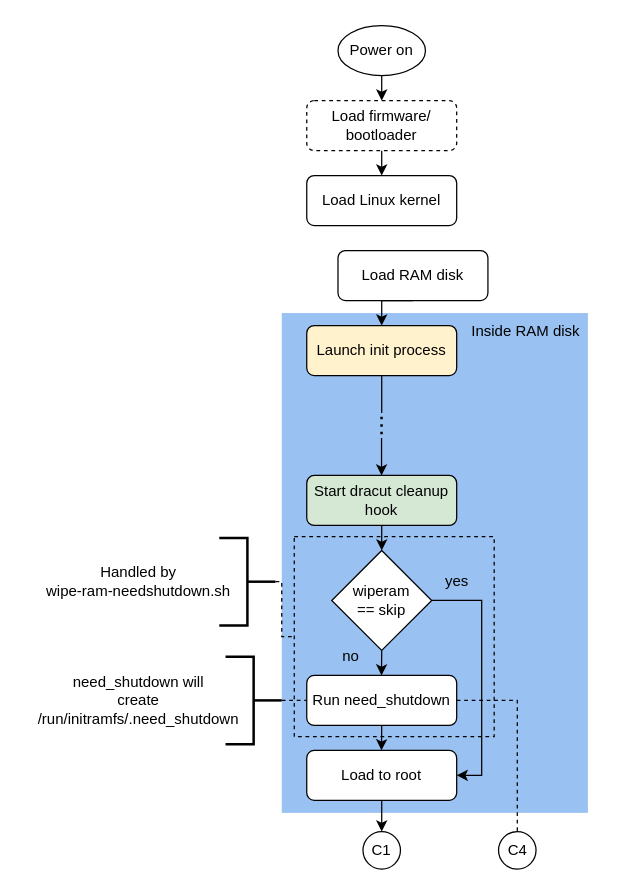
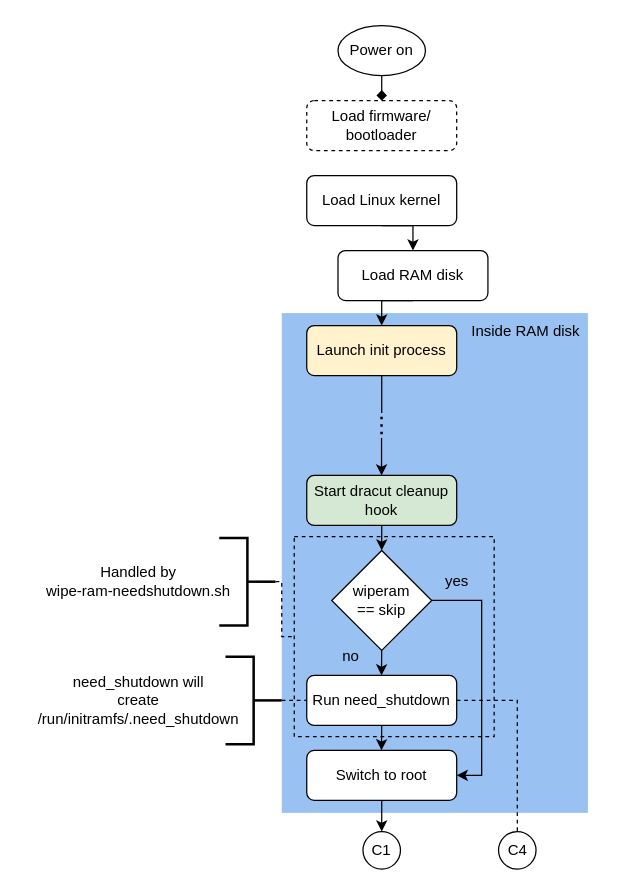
edge "Power on" -> "Load firmware/ bootloader": arrowhead classic -> diamond
edge "Load firmware/ bootloader" -> "Load Linux kernel": removed
edge "Load Linux kernel" -> "Load RAM disk": added
node "Load to root": label "Load to root" -> "Switch to root"
